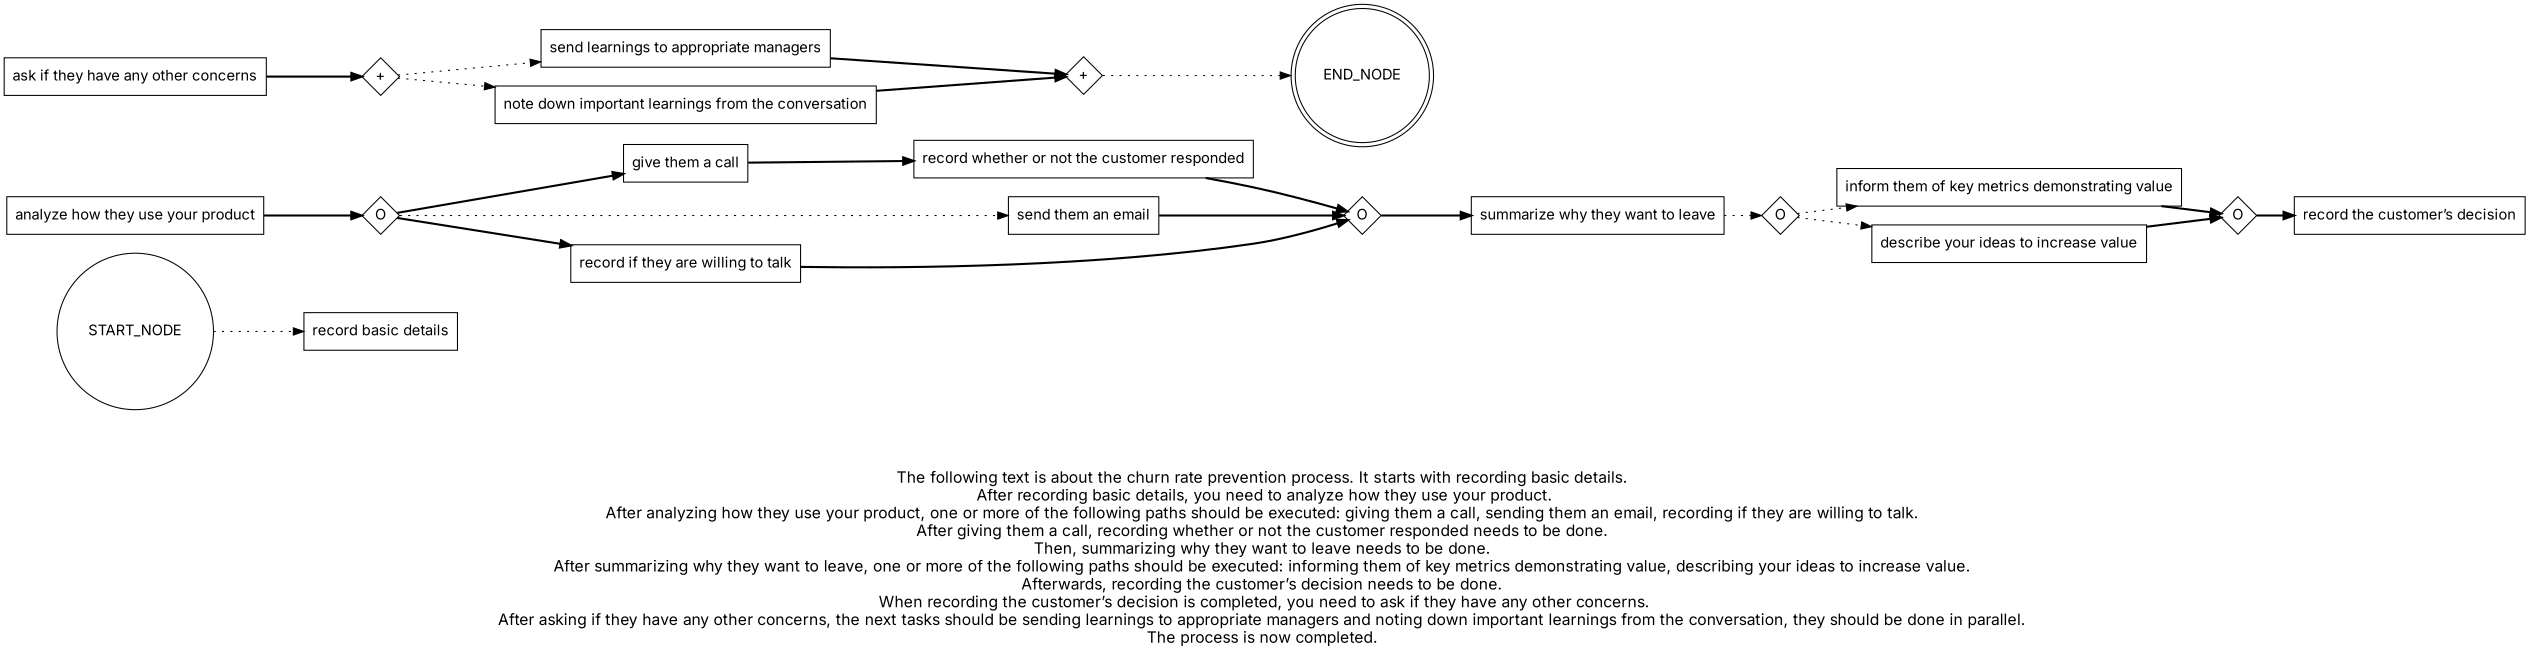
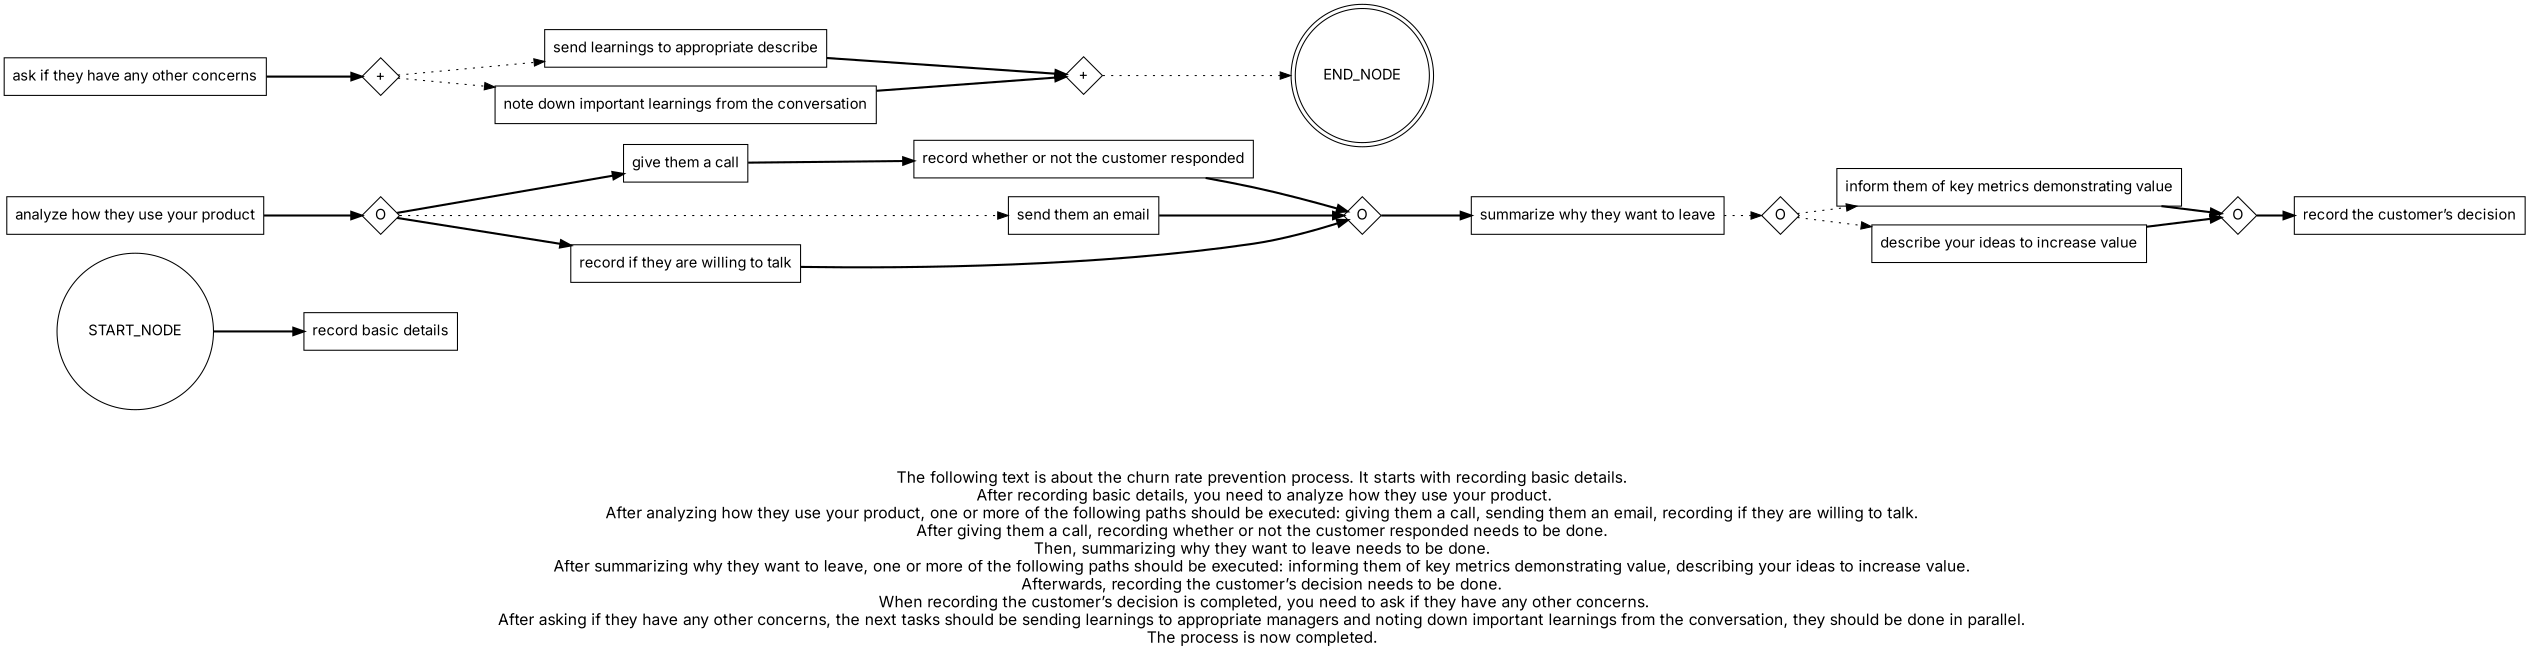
node "send learnings to appropriate managers": label "send learnings to appropriate managers" -> "send learnings to appropriate describe"
edge "START_NODE" -> "record basic details": style dotted -> bold
